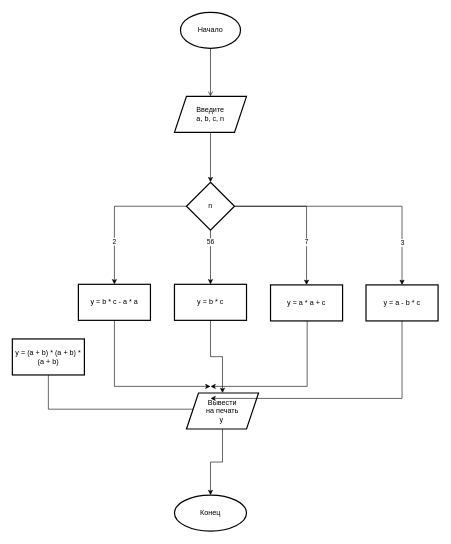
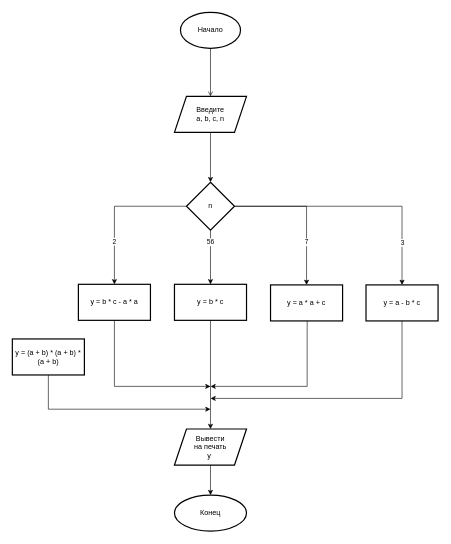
node "Вывести на печать y": moved (222, 411) -> (210, 447)
